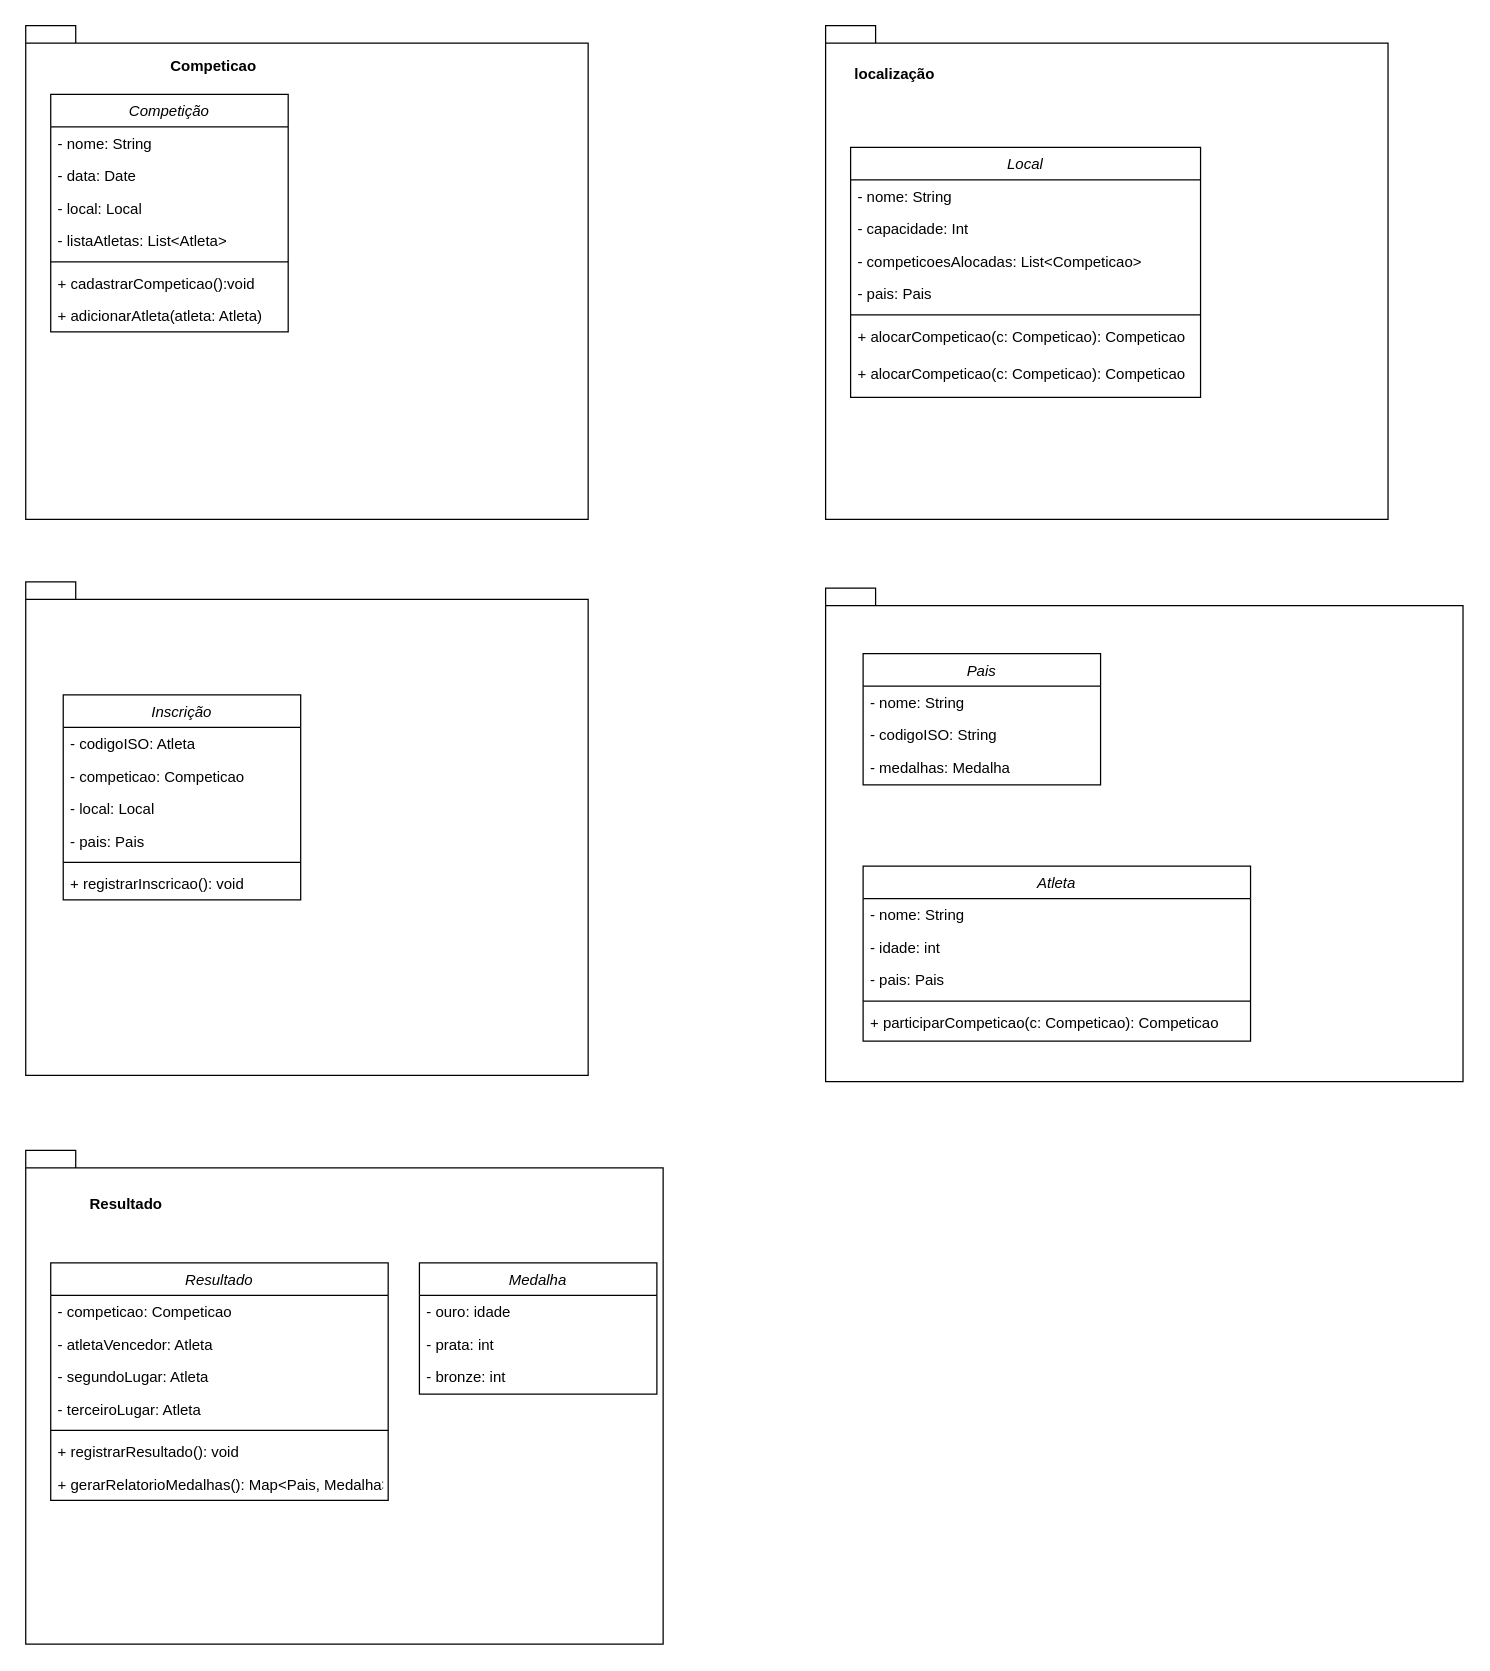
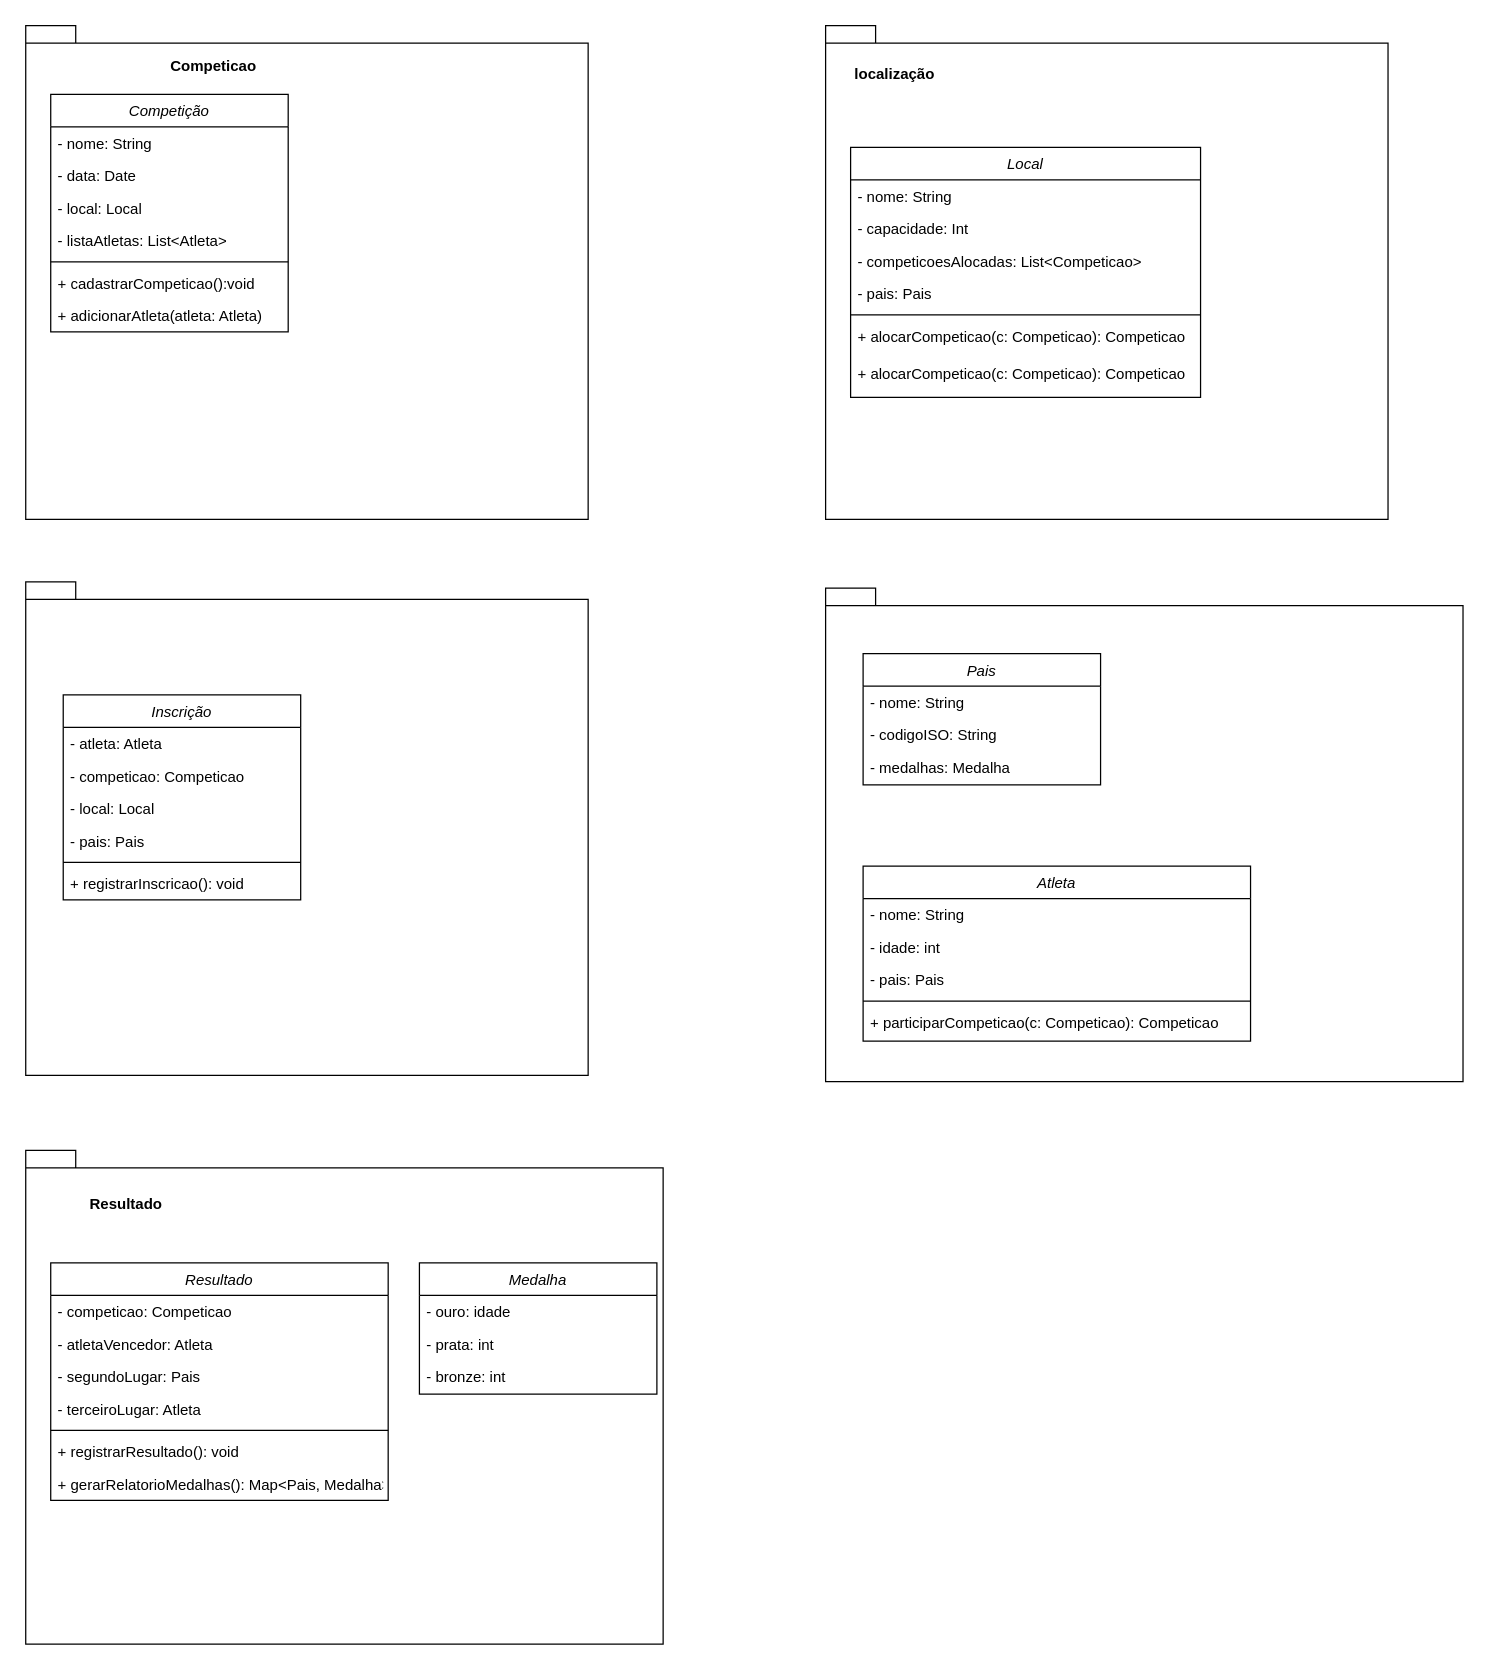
node "- codigoISO: Atleta": label "- codigoISO: Atleta" -> "- atleta: Atleta"
node "- segundoLugar: Atleta": label "- segundoLugar: Atleta" -> "- segundoLugar: Pais"
